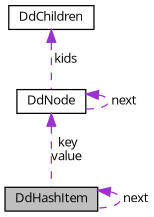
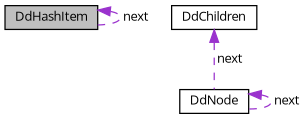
edge "DdNode" -> "DdChildren": label " kids" -> " next"
edge "DdHashItem" -> "DdNode": removed, label "key value"
